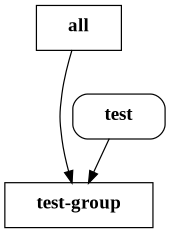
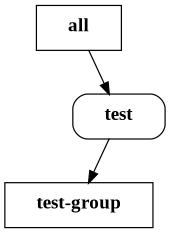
edge "all" -> "test-group": now "all" -> "test"
